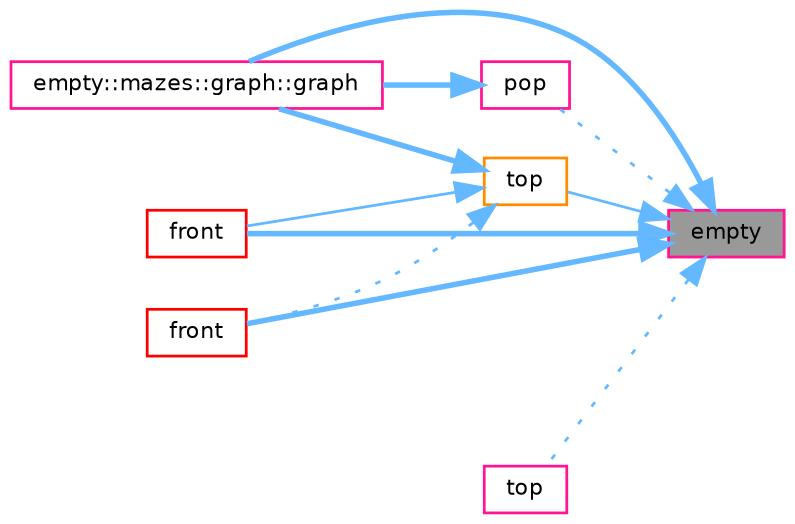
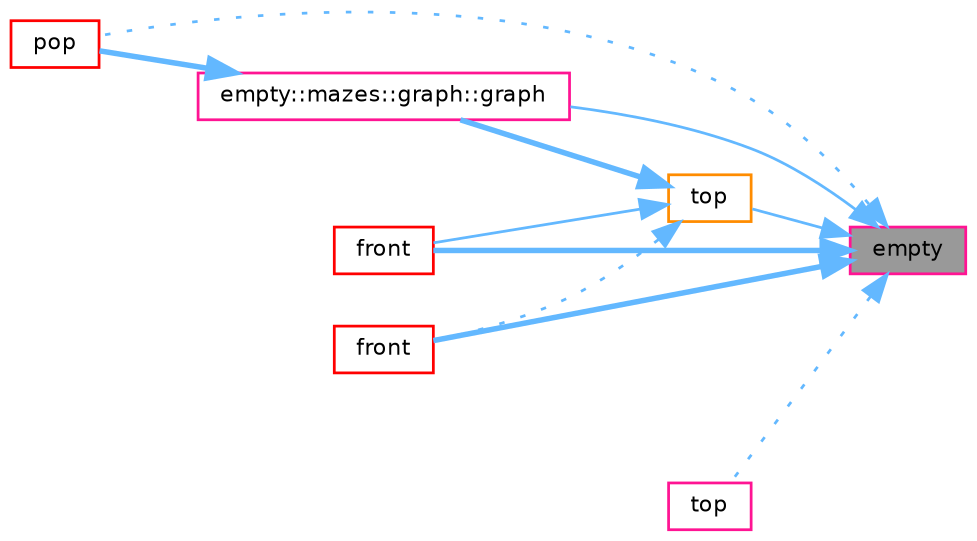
edge "empty::mazes::graph::graph" -> "empty": style bold -> solid
edge "empty::mazes::graph::graph" -> "pop": reversed
node "pop": color deeppink -> red
